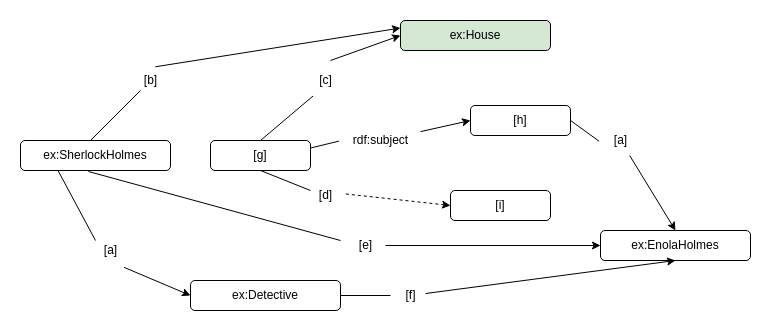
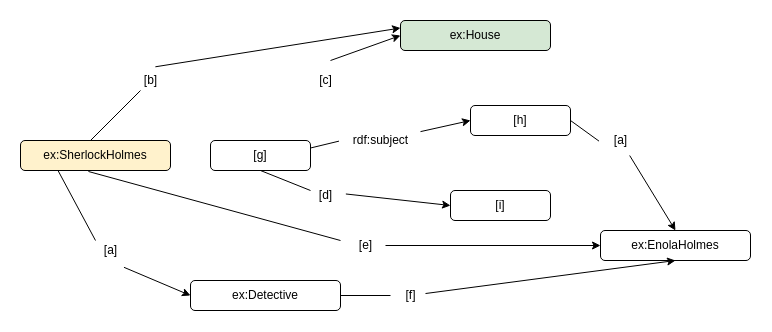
edge "[c]" -- "[g]": removed
node "ex:SherlockHolmes": fillcolor #ffffff -> #fff2cc
edge "[d]" -> "[i]": style dashed -> solid
